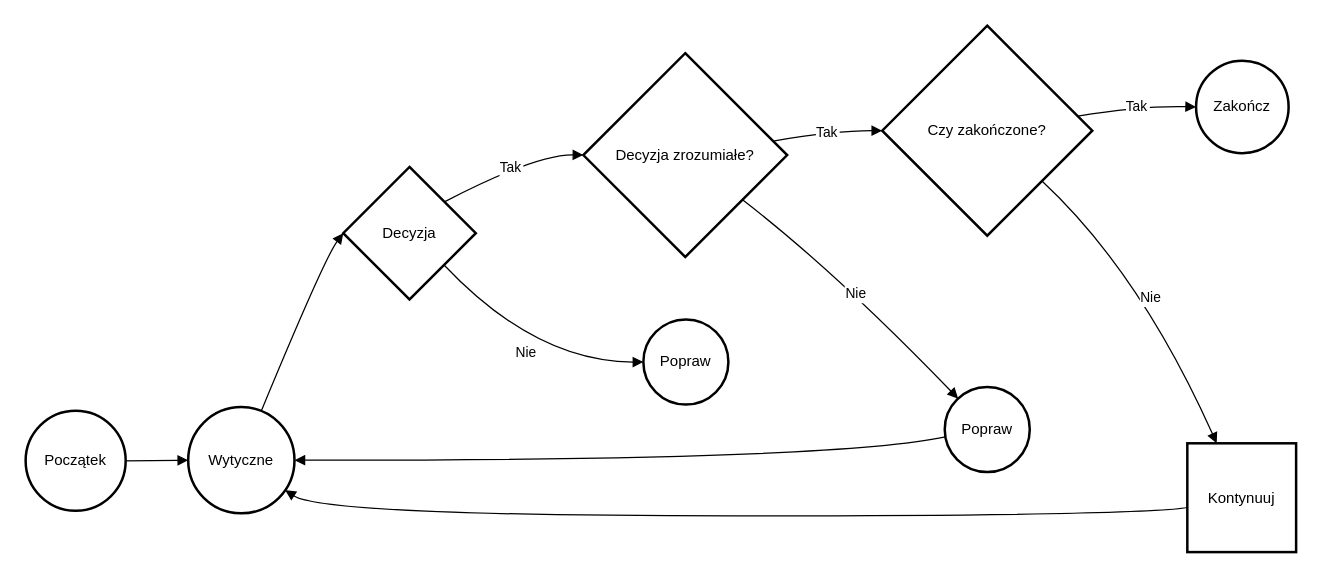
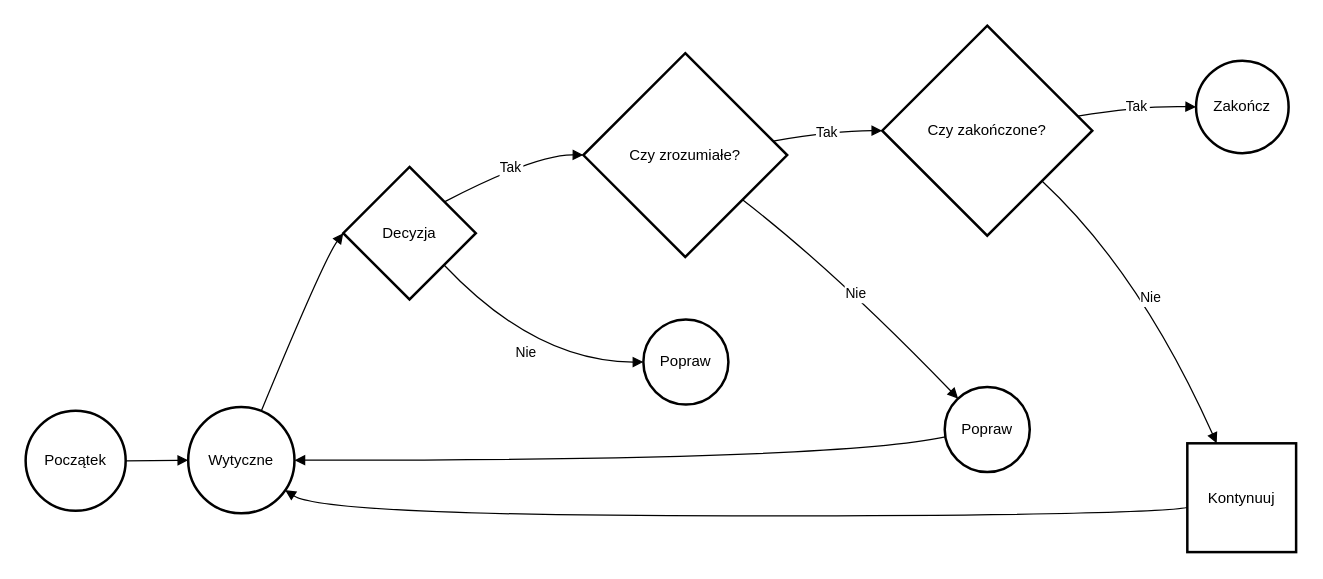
node "Decyzja zrozumiałe?": label "Decyzja zrozumiałe?" -> "Czy zrozumiałe?"
